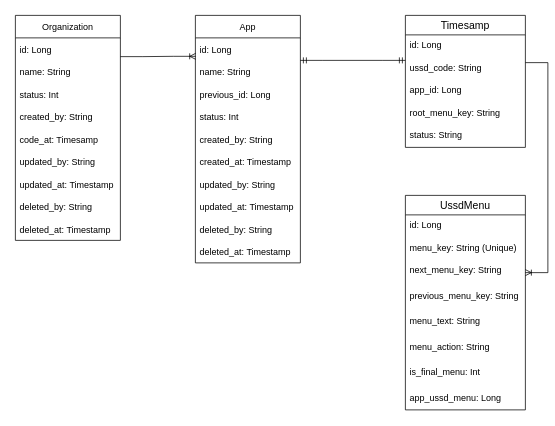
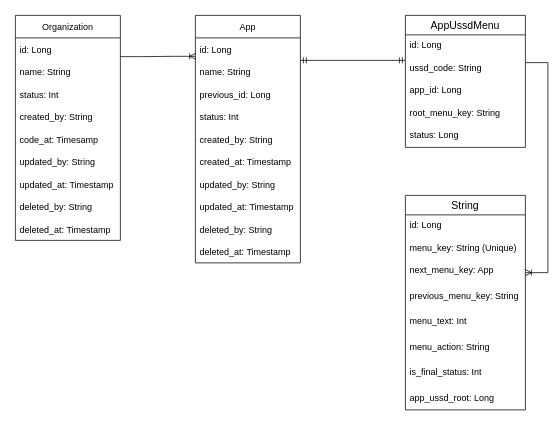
node "Timesamp": label "Timesamp" -> "AppUssdMenu"
node "status: String": label "status: String" -> "status: Long"
node "UssdMenu": label "UssdMenu" -> "String"
node "next_menu_key: String": label "next_menu_key: String" -> "next_menu_key: App"
node "menu_text: String": label "menu_text: String" -> "menu_text: Int"
node "is_final_menu: Int": label "is_final_menu: Int" -> "is_final_status: Int"
node "app_ussd_menu: Long": label "app_ussd_menu: Long" -> "app_ussd_root: Long"
